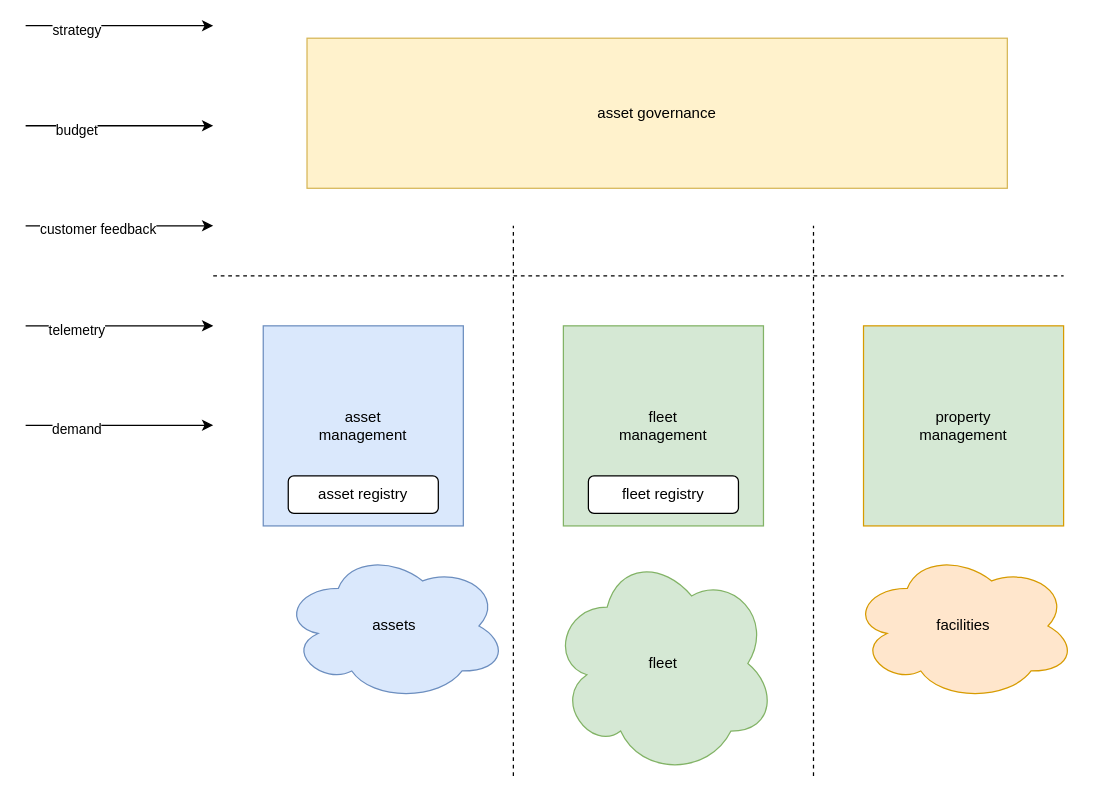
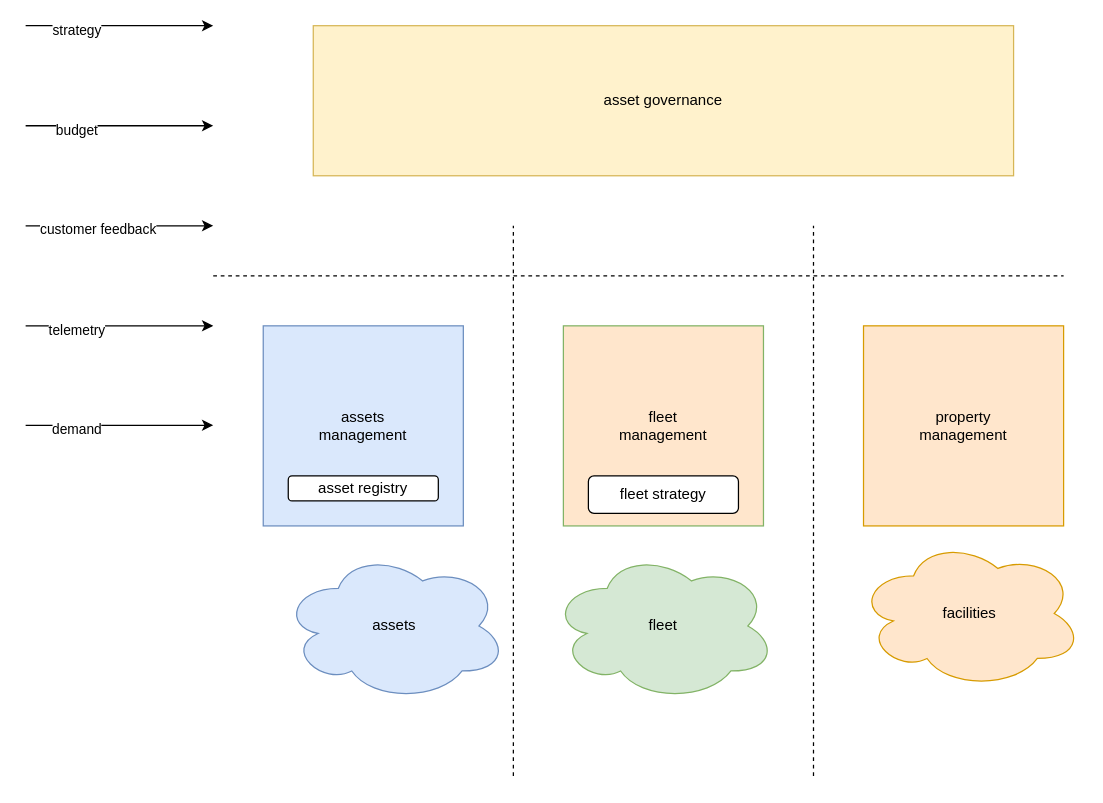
node "asset governance": moved (657, 113) -> (663, 101)
node "asset management": label "asset management" -> "assets management"
node "fleet management": fillcolor #d5e8d4 -> #ffe6cc
node "property management": fillcolor #d5e8d4 -> #ffe6cc
node "asset registry": size 150x38 -> 150x25
node "fleet registry": label "fleet registry" -> "fleet strategy"
node "facilities": moved (963, 626) -> (969, 613)
node "fleet": size 225x225 -> 225x150
